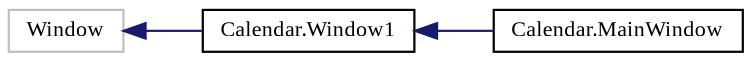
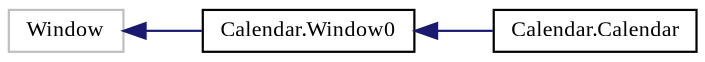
node "Calendar.Window1": label "Calendar.Window1" -> "Calendar.Window0"
node "Calendar.MainWindow": label "Calendar.MainWindow" -> "Calendar.Calendar"
